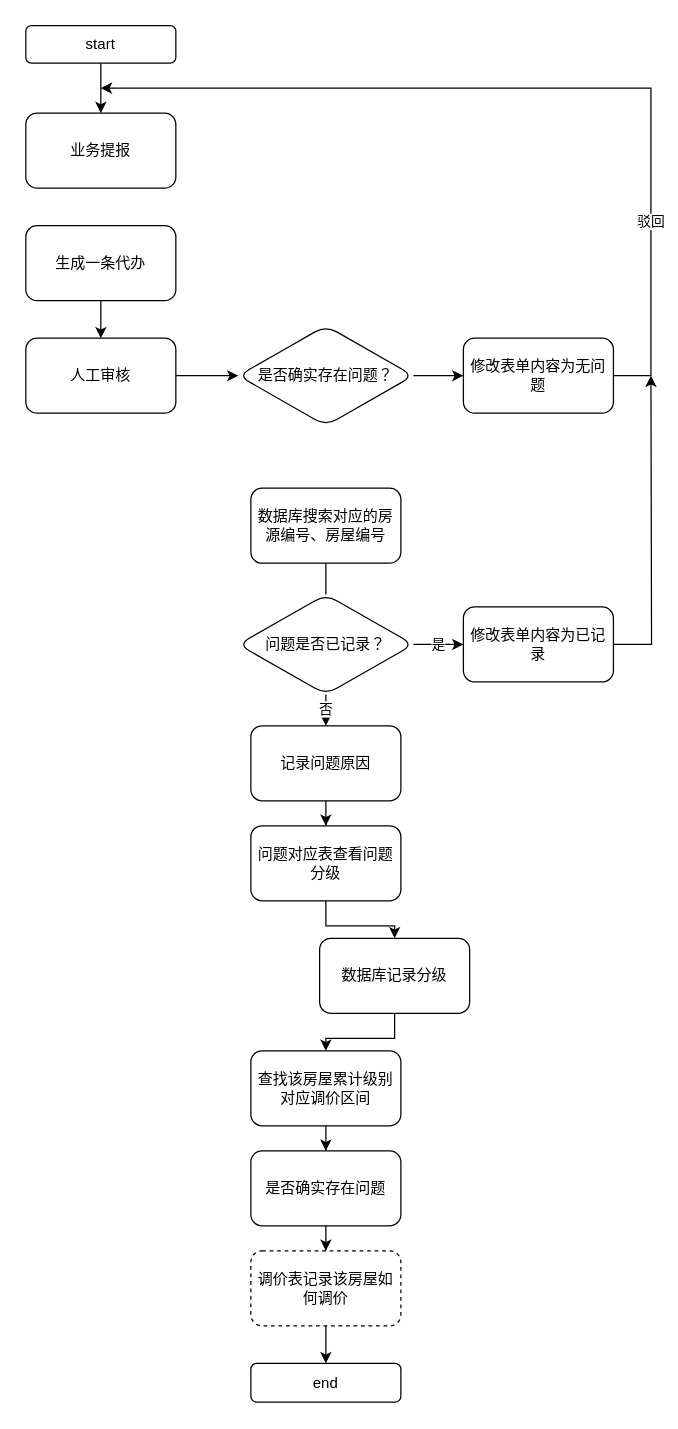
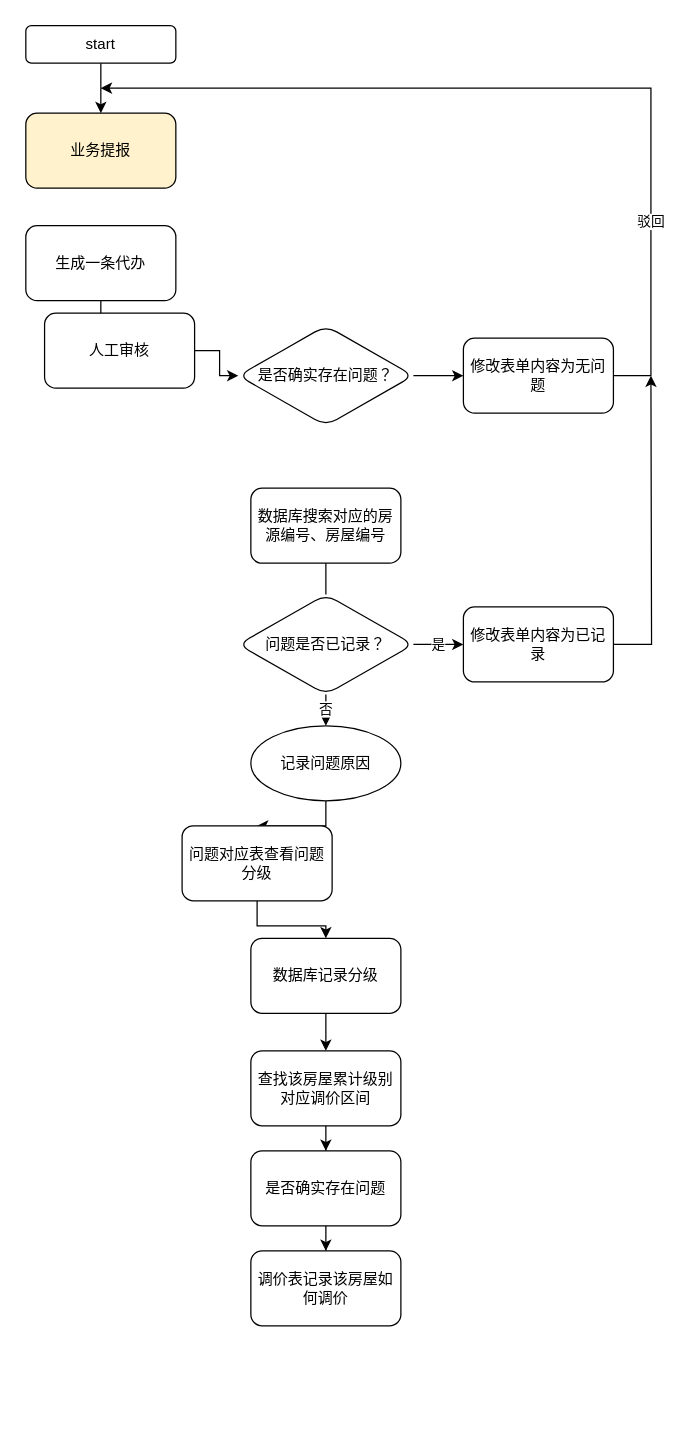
node "业务提报": fillcolor #ffffff -> #fff2cc
node "人工审核": moved (101, 376) -> (119, 351)
node "记录问题原因": shape rounded rectangle -> ellipse
node "问题对应表查看问题分级": moved (326, 863) -> (257, 863)
node "数据库记录分级": moved (394, 976) -> (326, 976)
node "调价表记录该房屋如何调价": style dashed -> solid
edge "调价表记录该房屋如何调价" -> "end": removed
node "end": removed
